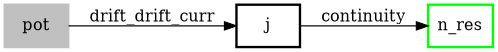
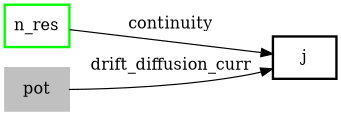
edge "pot" -> "j": label "drift_drift_curr" -> "drift_diffusion_curr"
edge "j" -> "n_res": reversed
